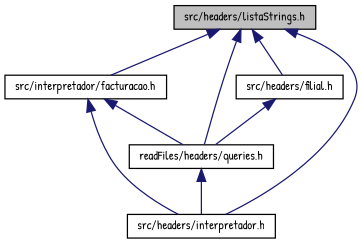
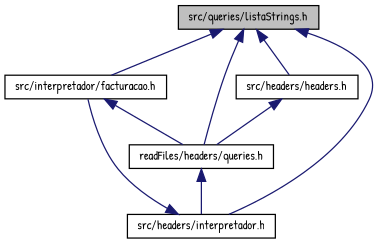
node "src/headers/listaStrings.h": label "src/headers/listaStrings.h" -> "src/queries/listaStrings.h"
node "src/headers/filial.h": label "src/headers/filial.h" -> "src/headers/headers.h"
edge "src/headers/interpretador.h" -> "src/interpretador/facturacao.h": reversed
